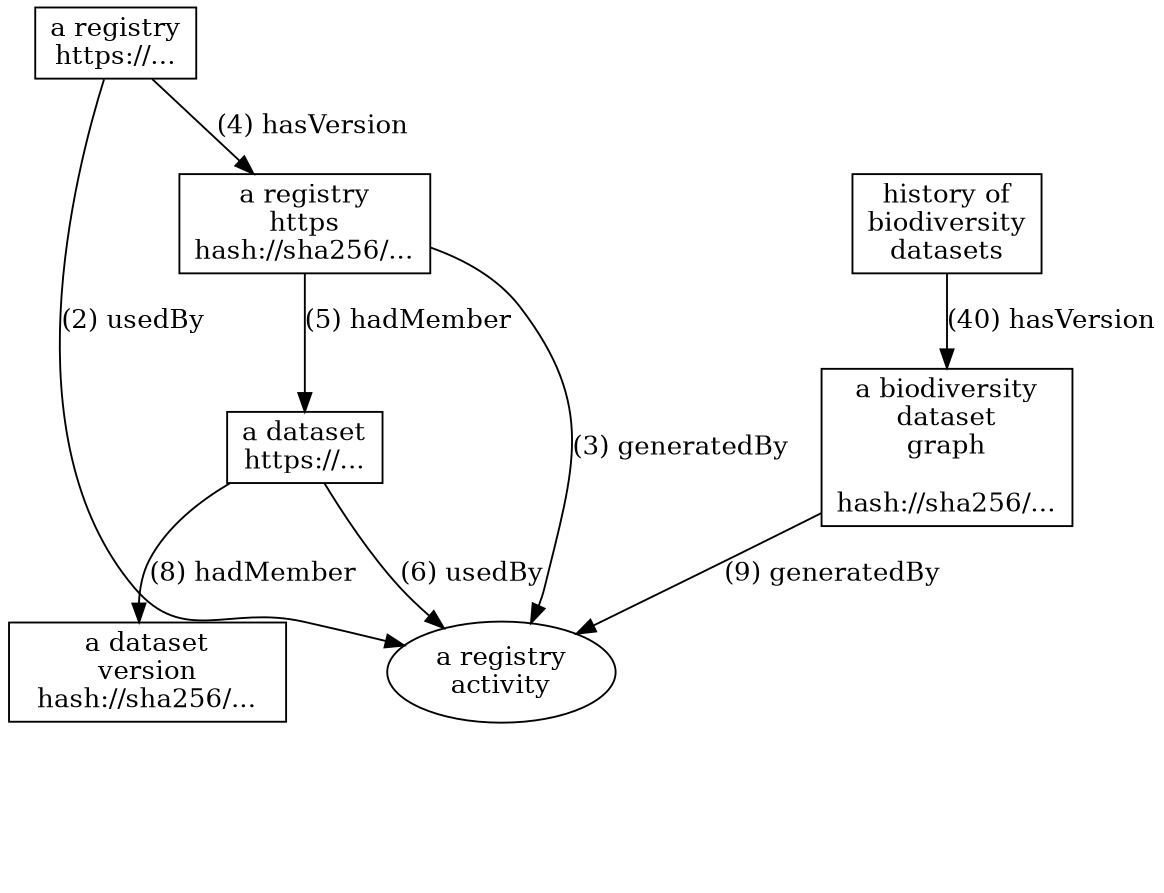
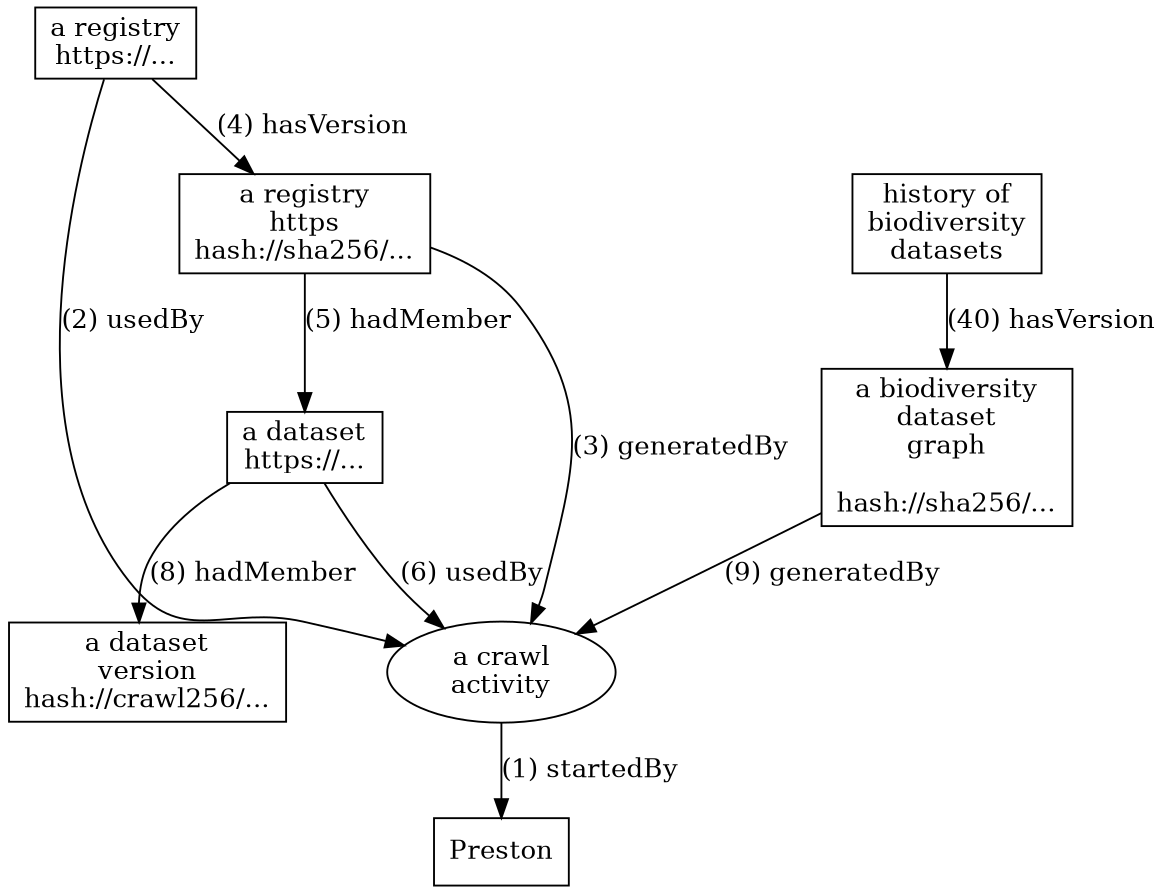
node "a dataset version hash://sha256/...": label "a dataset version hash://sha256/..." -> "a dataset version hash://crawl256/..."
node "a registry activity": label "a registry activity" -> "a crawl activity"
node "Preston": added
